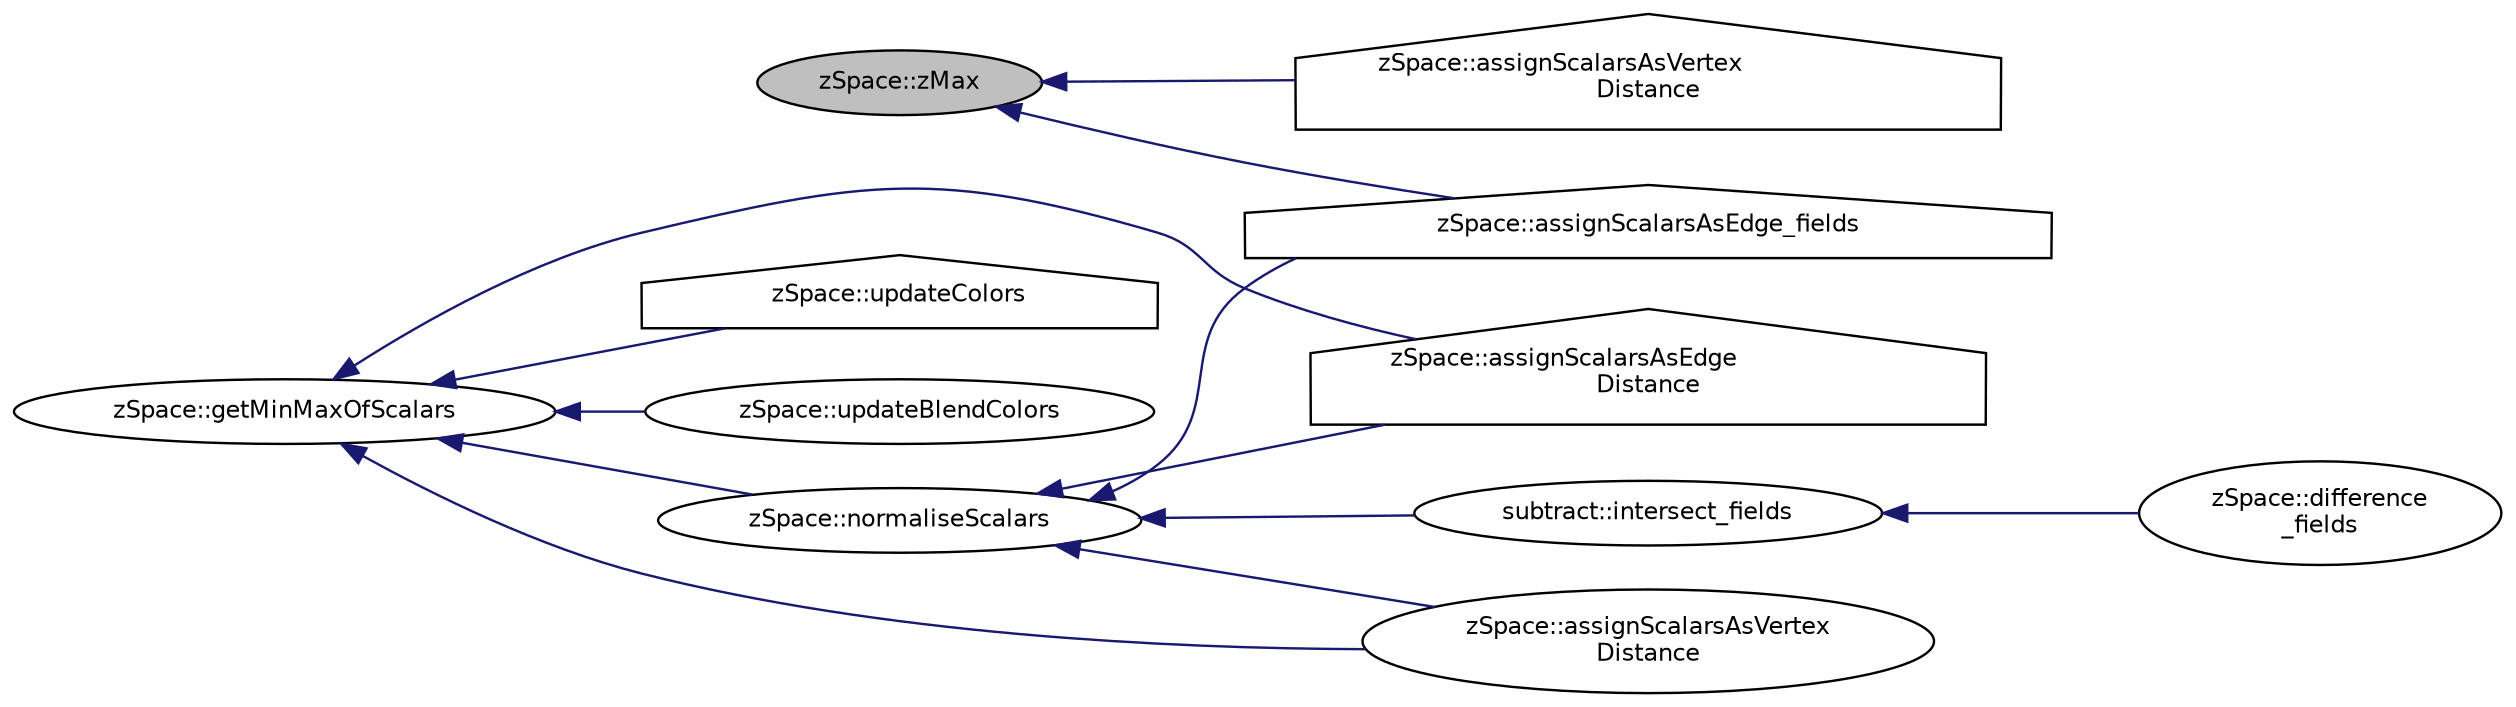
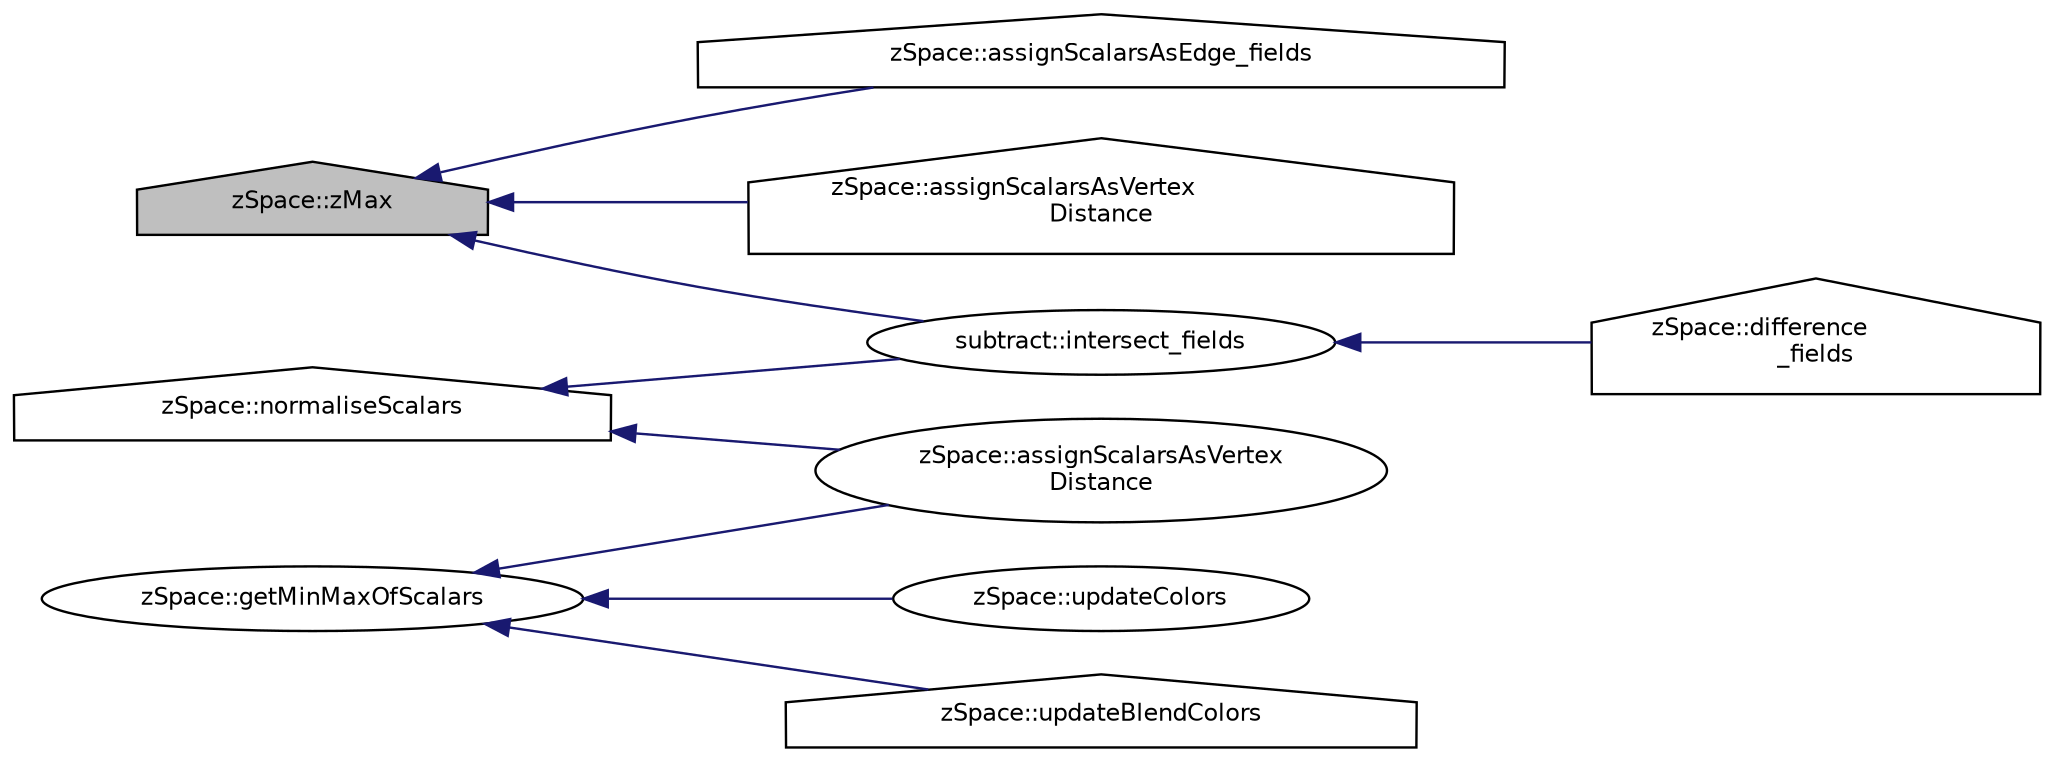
node "zSpace::zMax": shape ellipse -> house
edge "subtract::intersect_fields" -> "zSpace::zMax": added
node "zSpace::updateColors": shape house -> ellipse
edge "zSpace::assignScalarsAsEdge_fields" -> "zSpace::normaliseScalars": removed
node "zSpace::assignScalarsAsEdge Distance": removed
node "zSpace::updateBlendColors": shape ellipse -> house
edge "zSpace::normaliseScalars" -> "zSpace::getMinMaxOfScalars": removed
node "zSpace::difference _fields": shape ellipse -> house
node "zSpace::normaliseScalars": shape ellipse -> house
